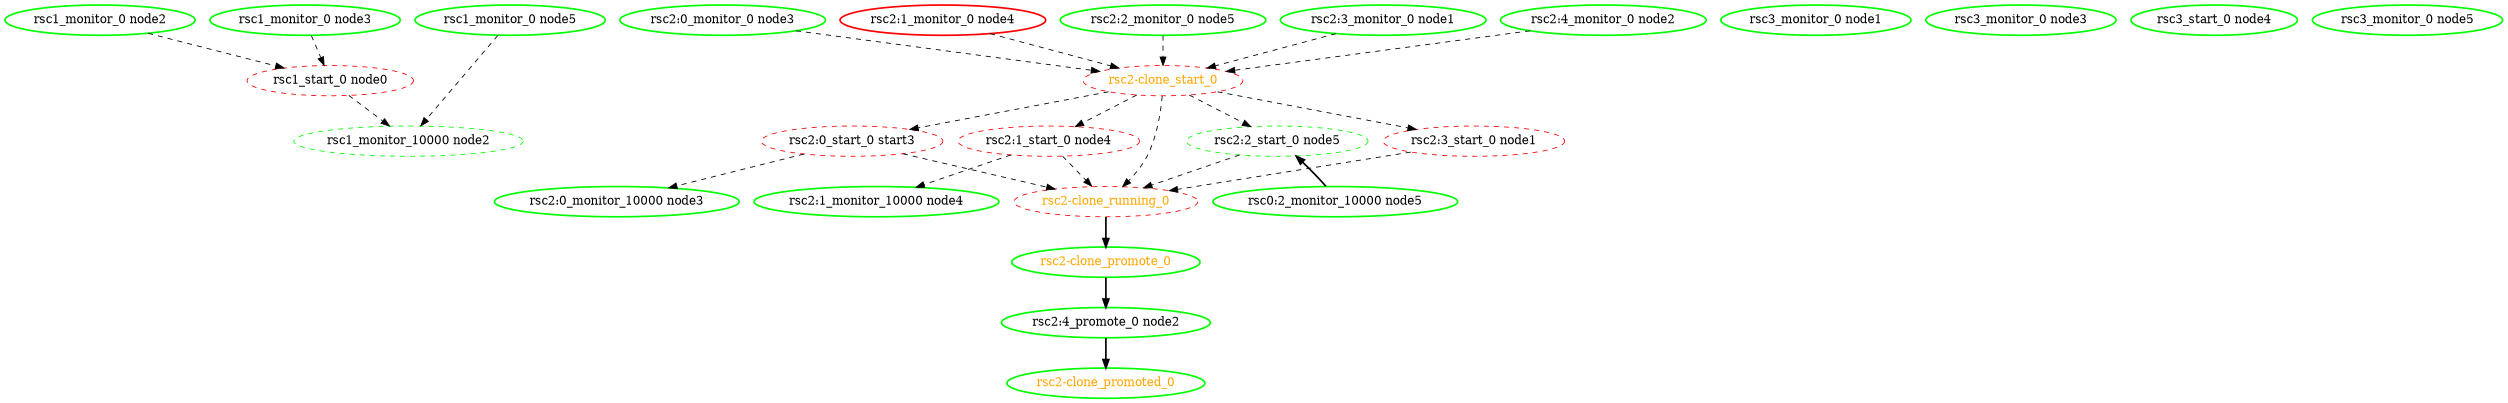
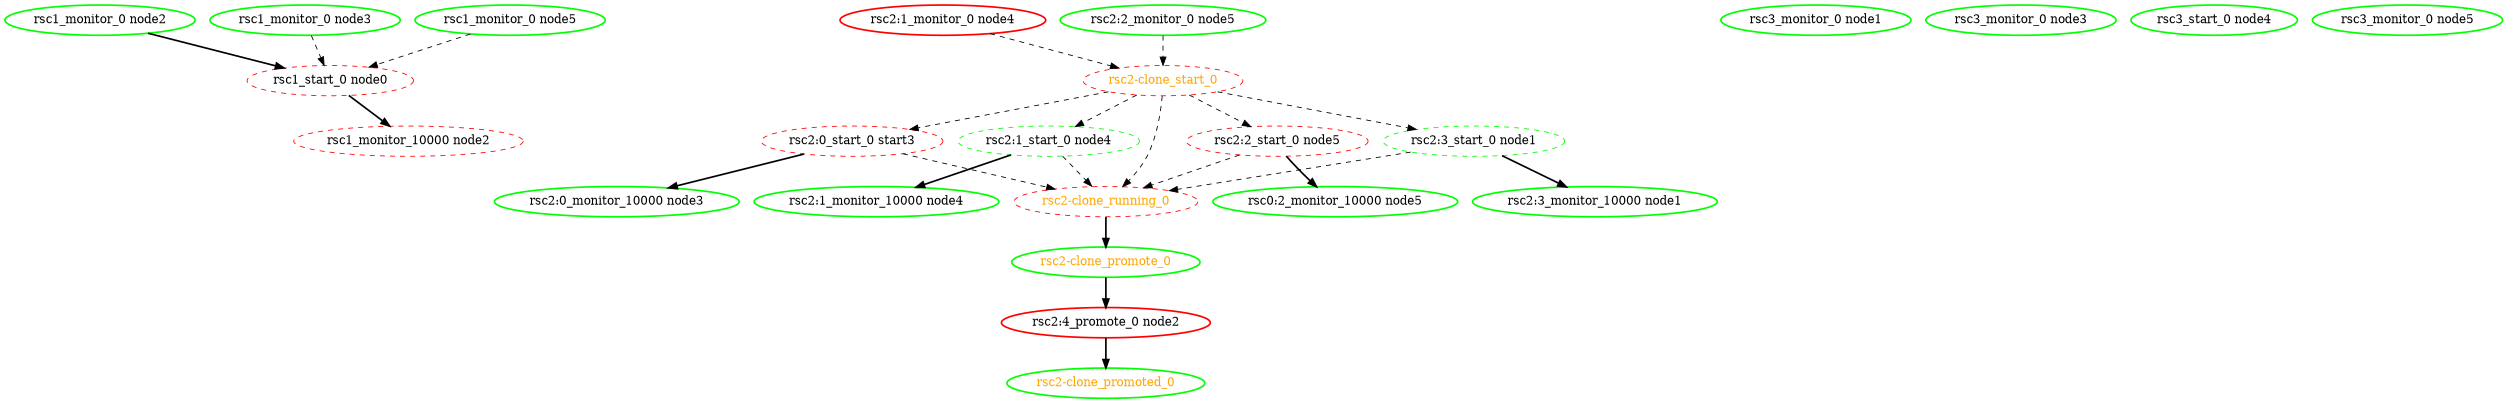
node "rsc2:0_monitor_0 node3": removed
node "rsc2:3_monitor_0 node1": removed
node "rsc2:4_monitor_0 node2": removed
edge "rsc1_monitor_0 node2" -> "rsc1_start_0 node0": style dashed -> bold
edge "rsc1_monitor_0 node5" -> "rsc1_monitor_10000 node2": now "rsc1_monitor_0 node5" -> "rsc1_start_0 node0"
edge "rsc1_start_0 node0" -> "rsc1_monitor_10000 node2": style dashed -> bold
node "rsc1_monitor_10000 node2": color green -> red
node "rsc2:1_start_0 node4": color red -> green
node "rsc2:2_start_0 node5": color green -> red
node "rsc2:3_start_0 node1": color red -> green
edge "rsc2:0_start_0 start3" -> "rsc2:0_monitor_10000 node3": style dashed -> bold
edge "rsc2:1_start_0 node4" -> "rsc2:1_monitor_10000 node4": style dashed -> bold
edge "rsc0:2_monitor_10000 node5" -> "rsc2:2_start_0 node5": reversed
node "rsc2:3_monitor_10000 node1": added
node "rsc2:4_promote_0 node2": color green -> red
